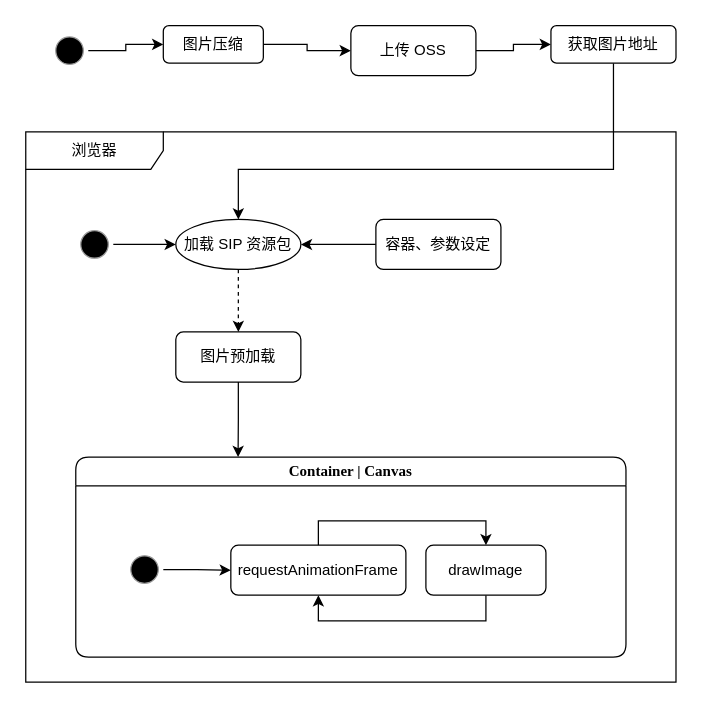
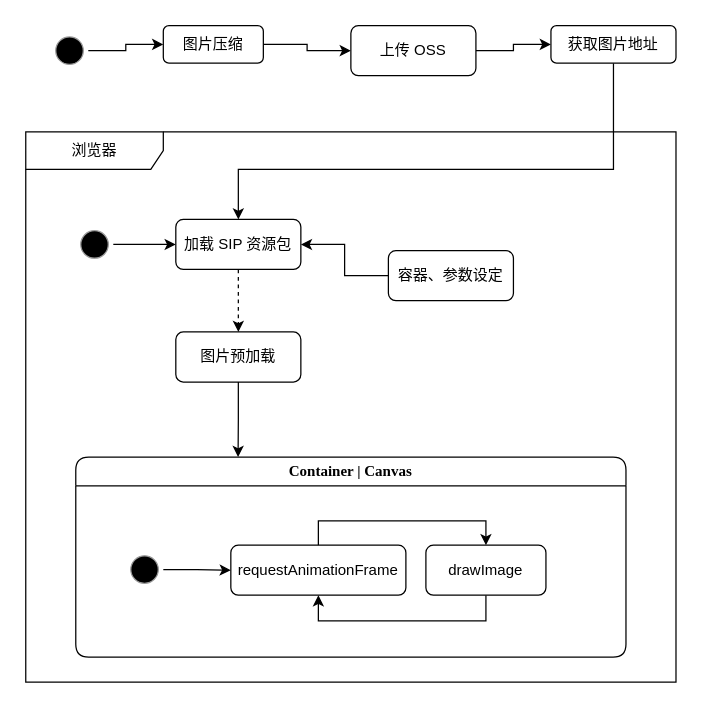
node "加载 SIP 资源包": shape ellipse -> rounded rectangle
node "容器、参数设定": moved (438, 244) -> (451, 276)
